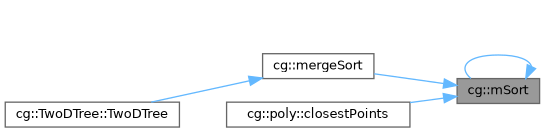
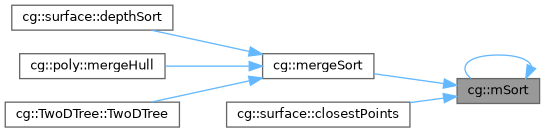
node "cg::surface::depthSort": added
node "cg::poly::mergeHull": added
node "cg::poly::closestPoints": label "cg::poly::closestPoints" -> "cg::surface::closestPoints"
